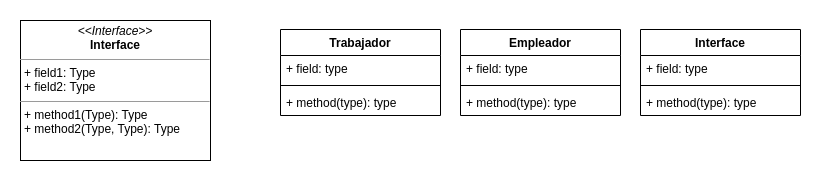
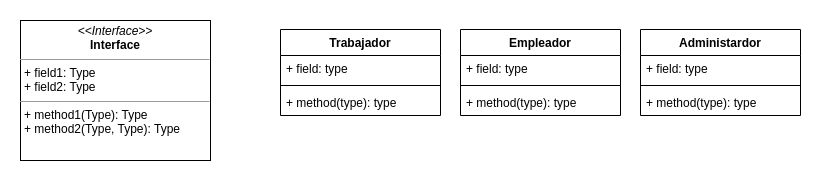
node "Interface": label "Interface" -> "Administardor"
